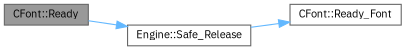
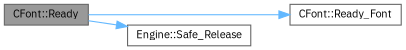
edge "Engine::Safe_Release" -> "CFont::Ready_Font": now "CFont::Ready" -> "CFont::Ready_Font"
